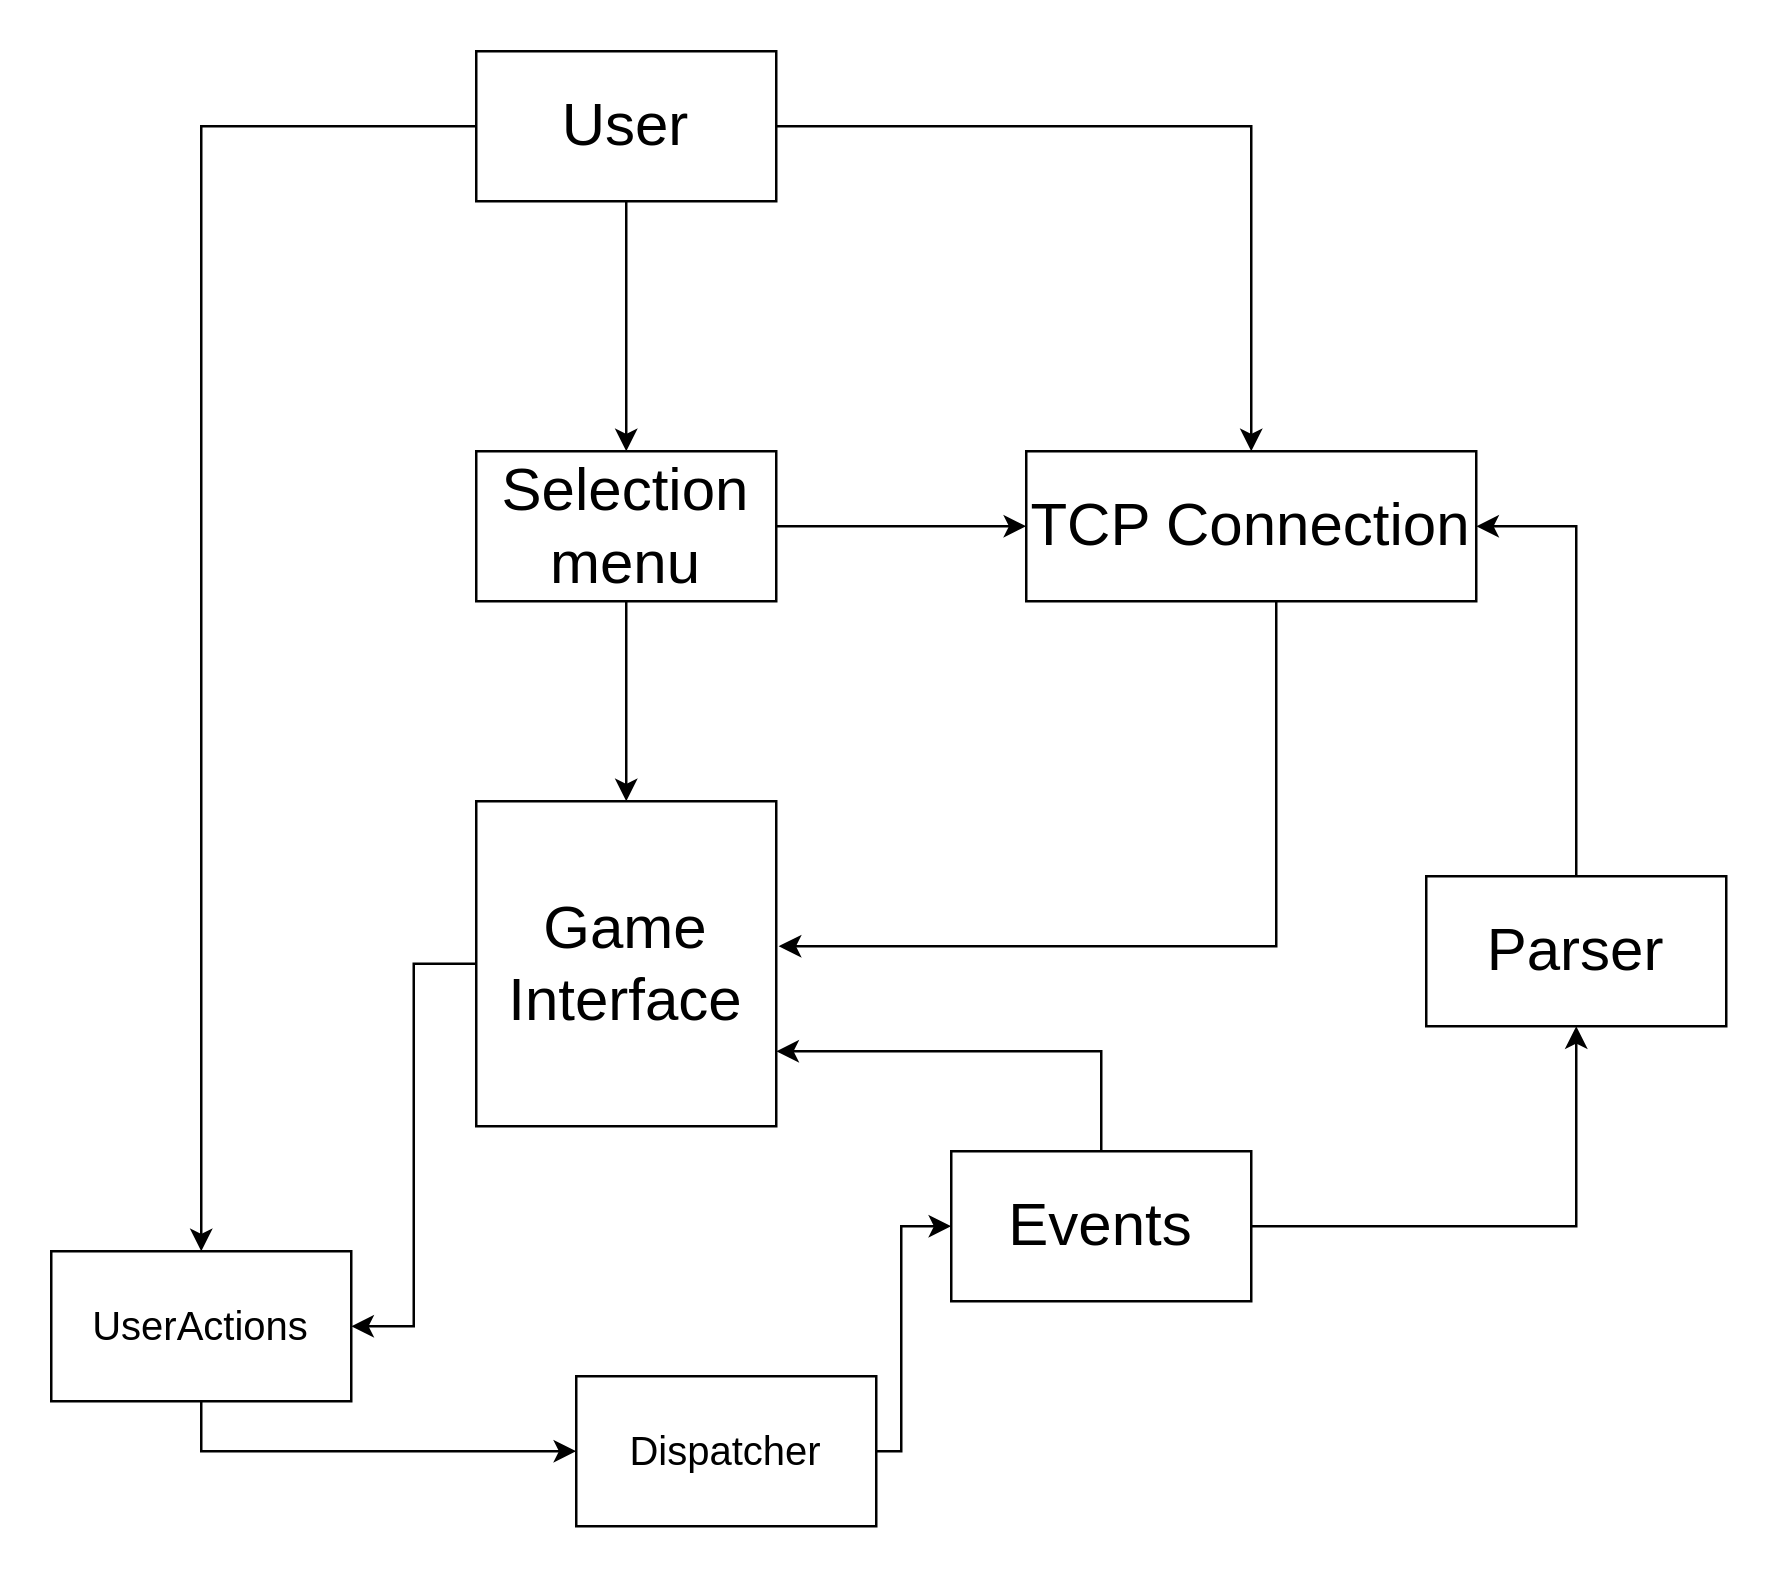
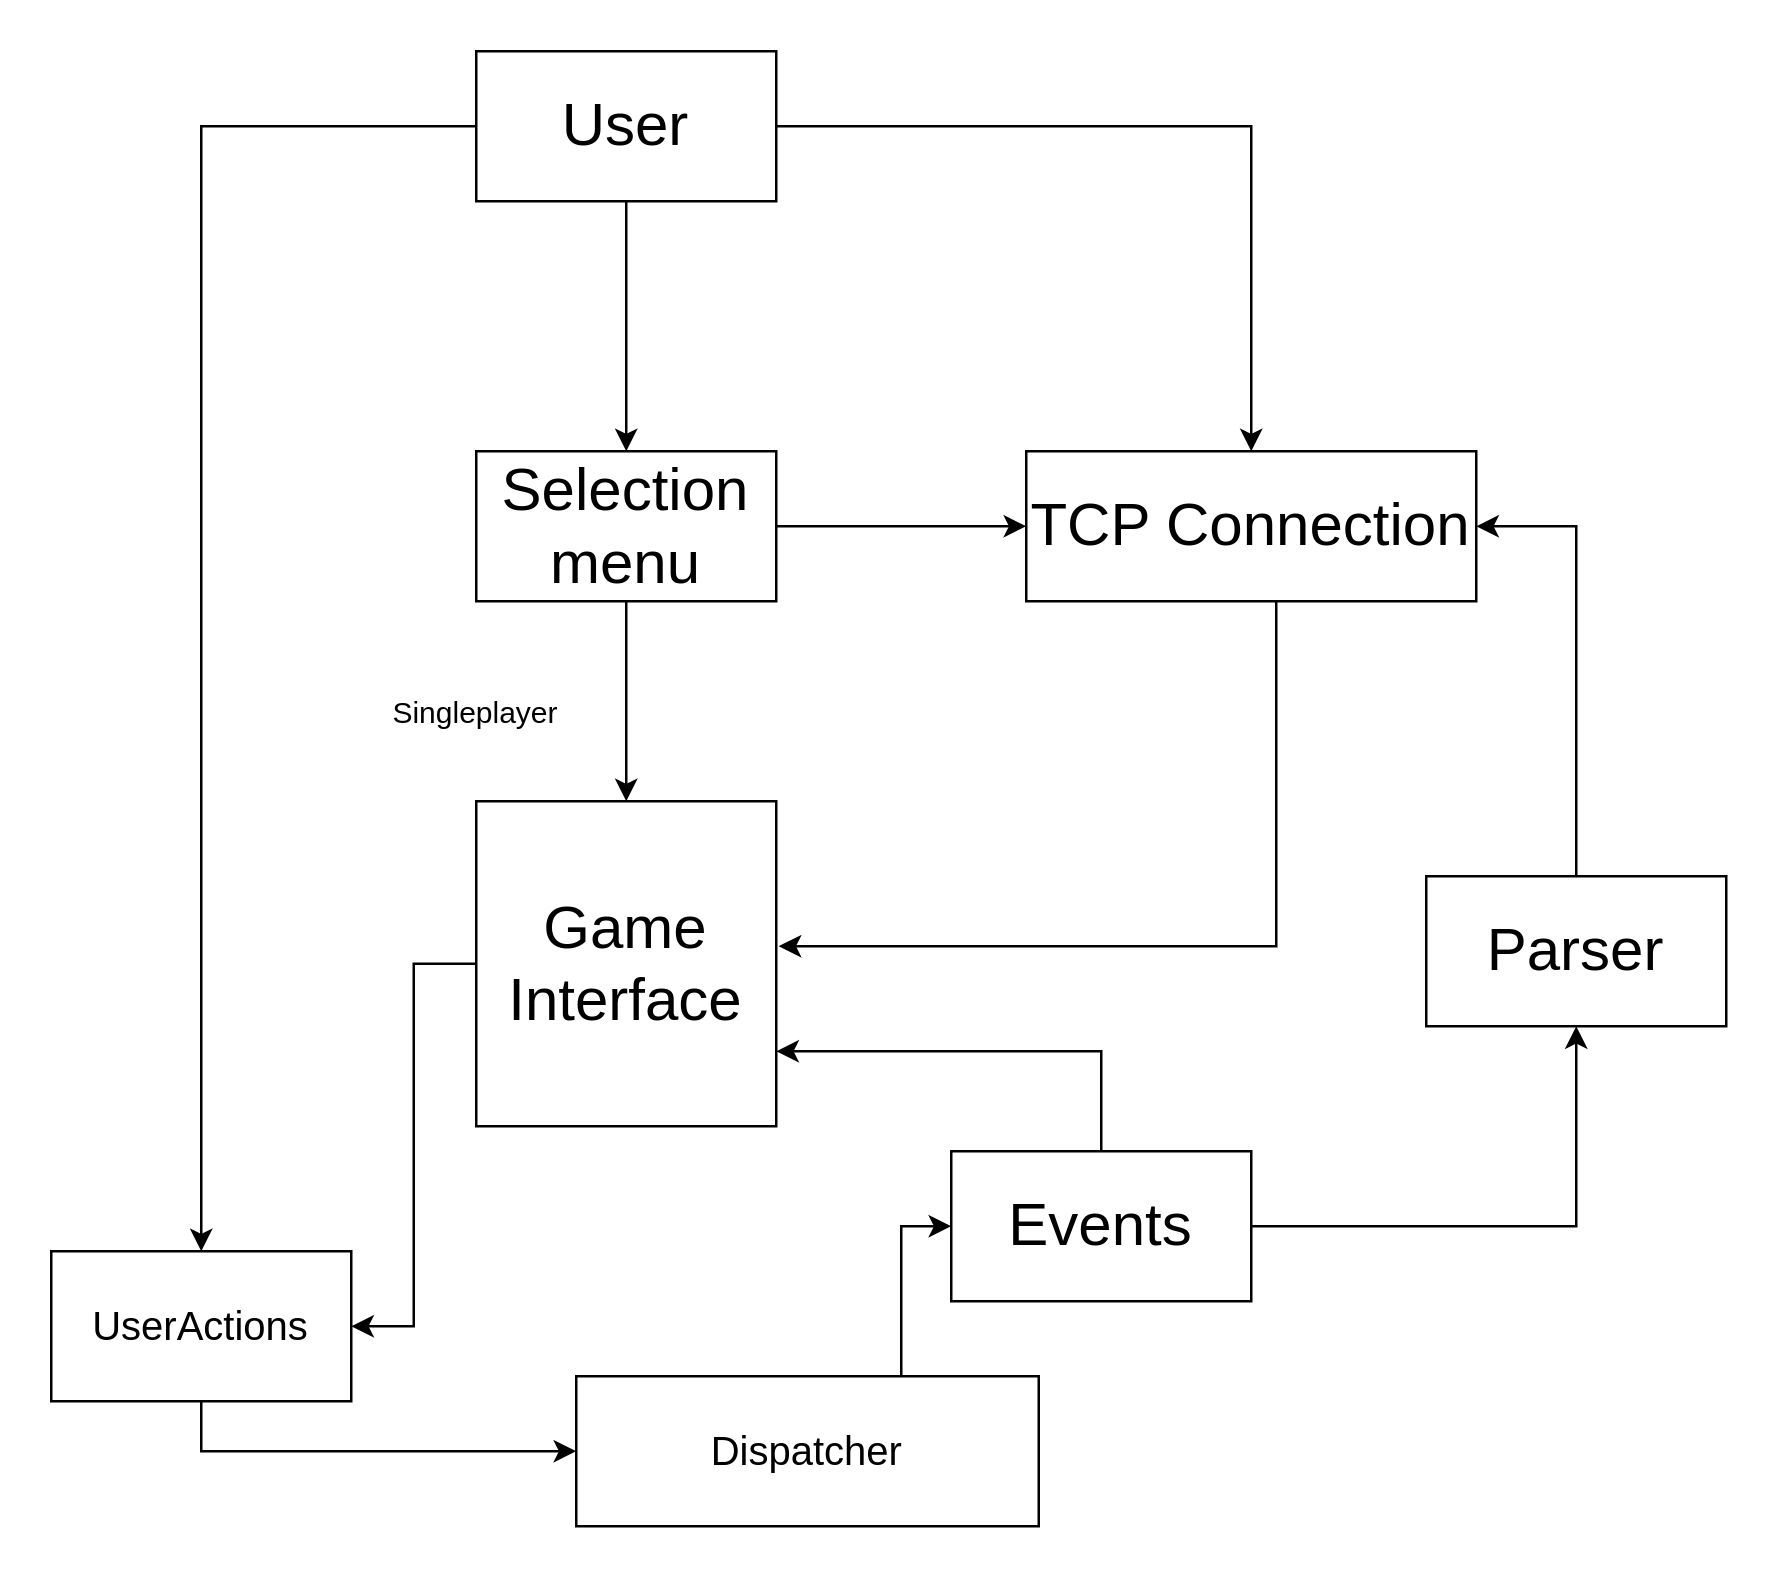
node "Singleplayer": added
node "Dispatcher": size 300x150 -> 463x150
